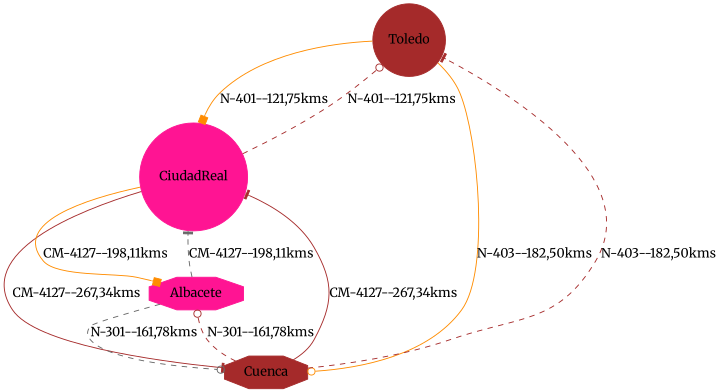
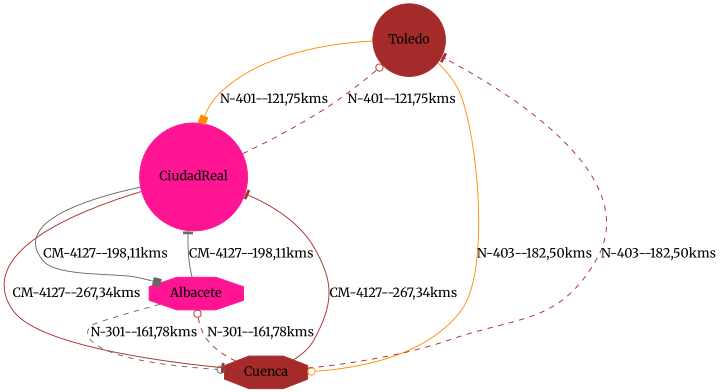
edge "CiudadReal" -> "Albacete": color darkorange -> gray40
edge "Albacete" -> "CiudadReal": style dashed -> solid
